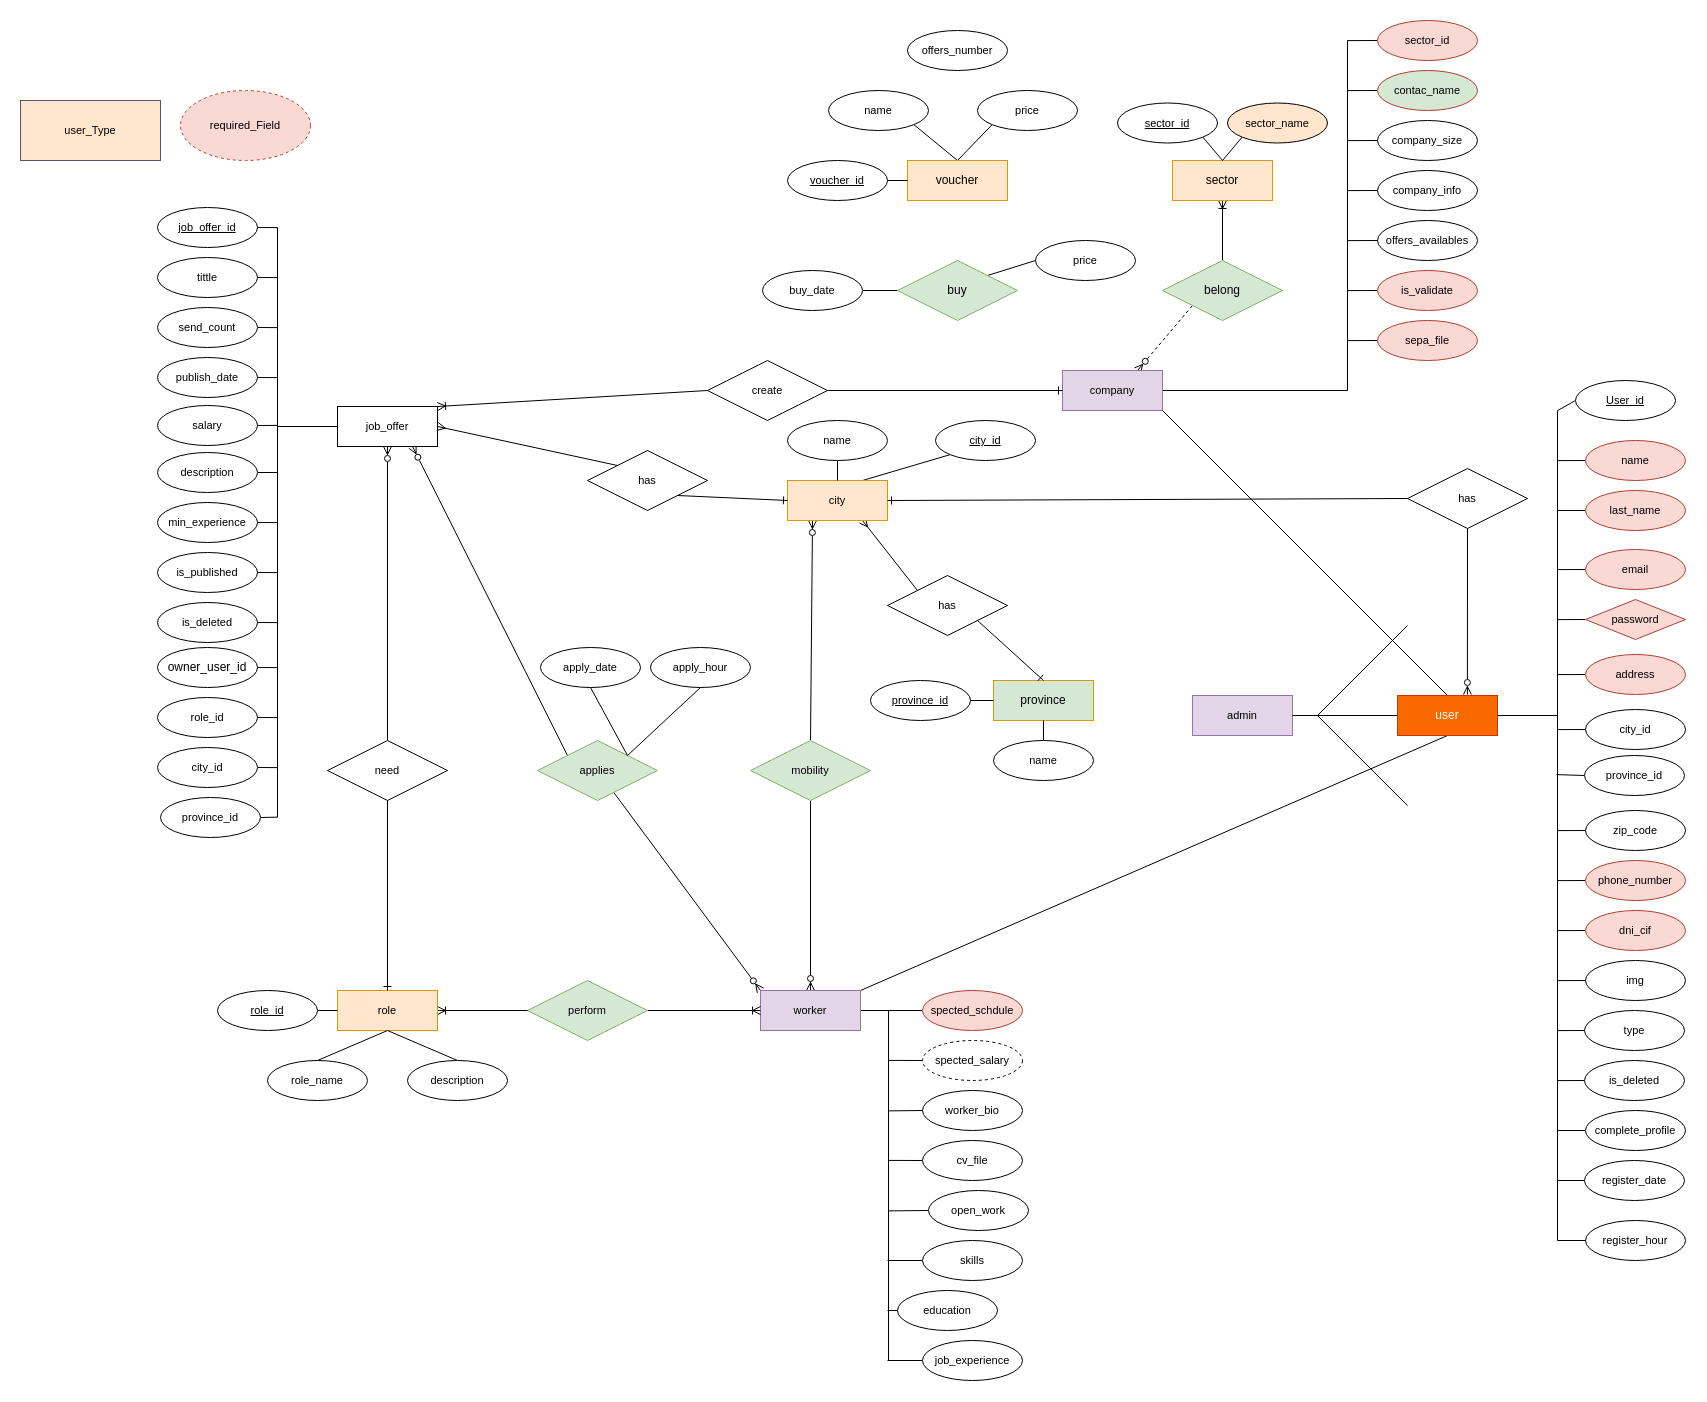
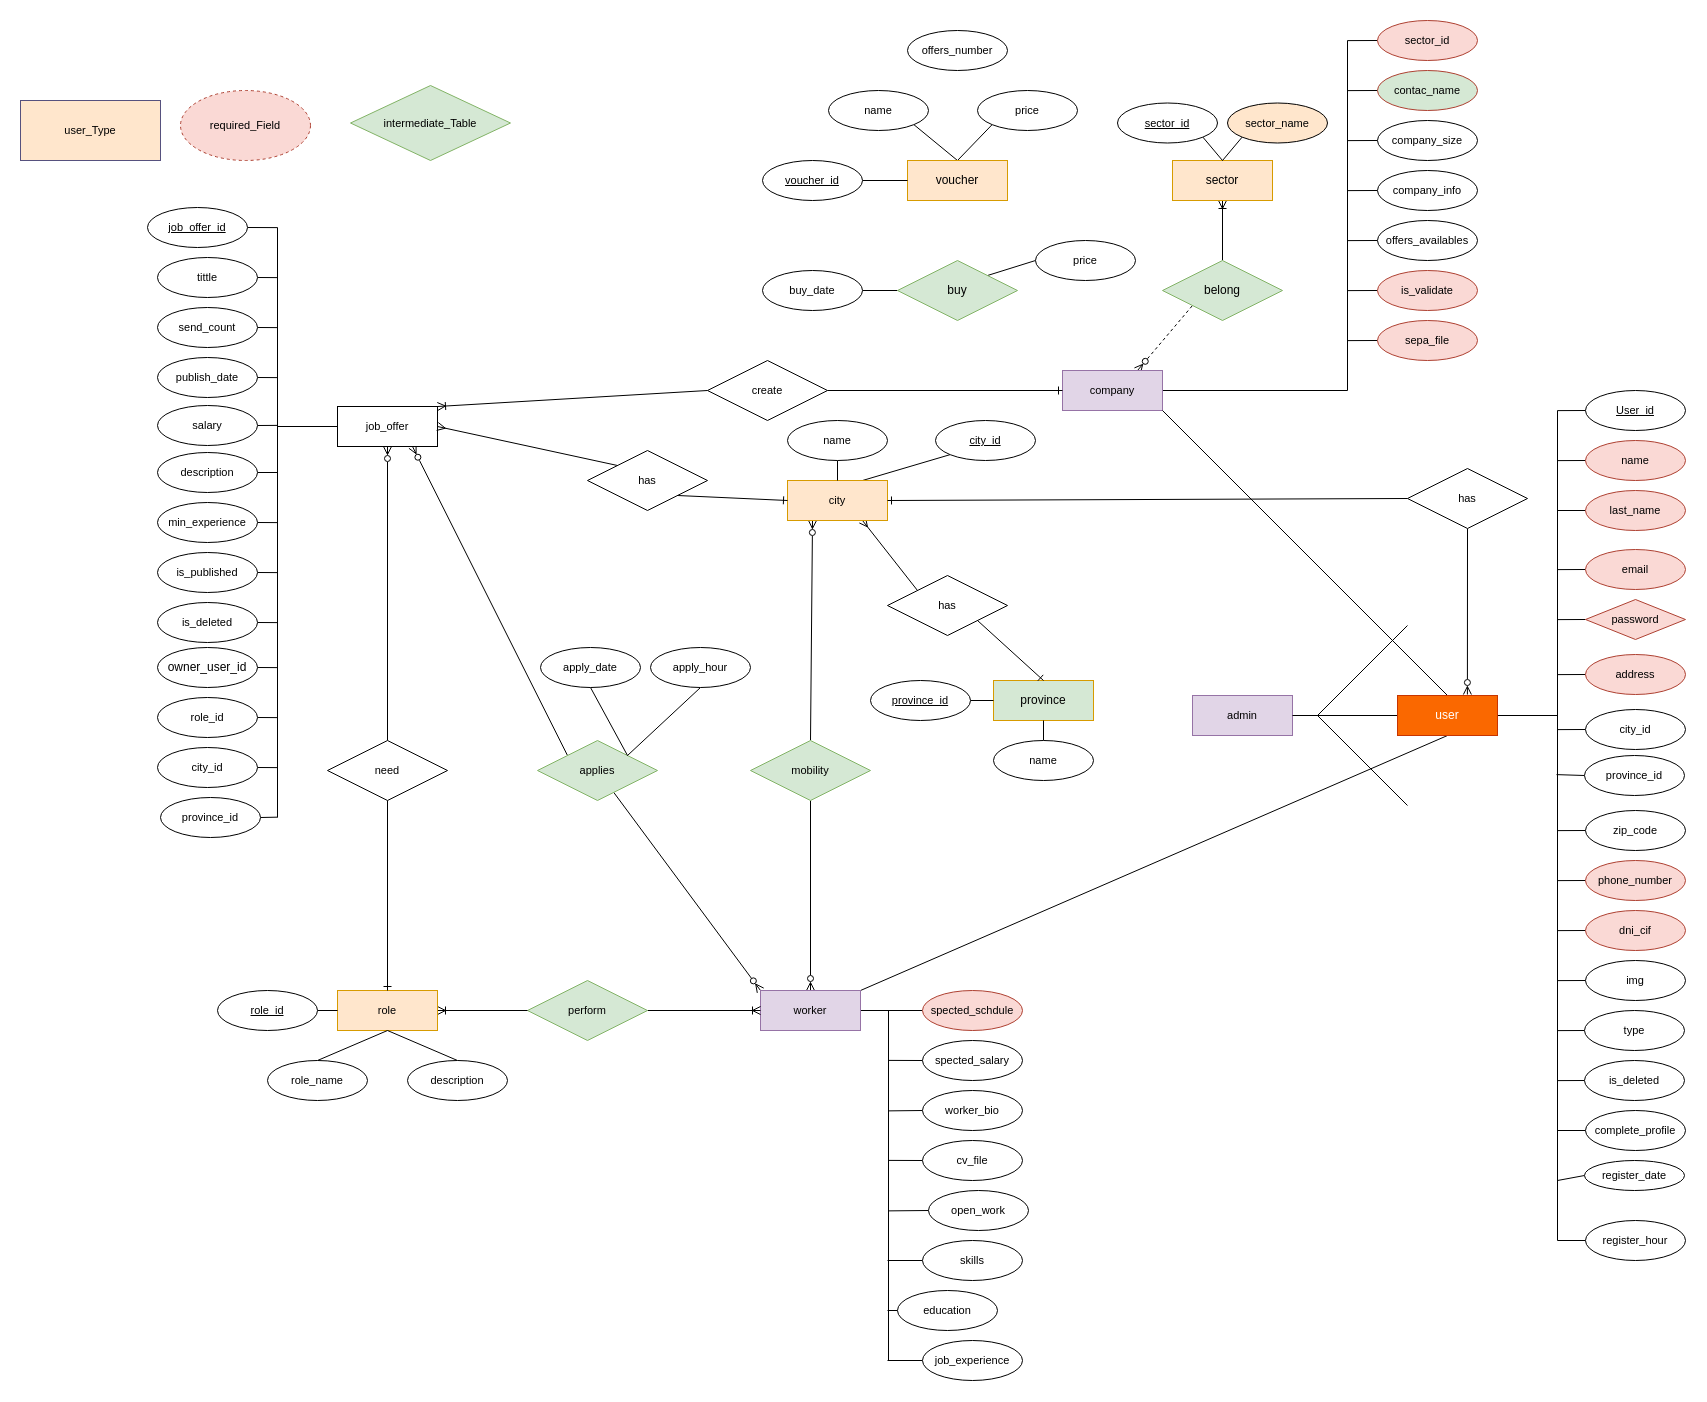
node "intermediate_Table": added
node "voucher_id": moved (838, 181) -> (813, 181)
node "job_offer_id": moved (208, 228) -> (198, 228)
node "User_id": moved (1626, 401) -> (1636, 411)
node "spected_salary": style dashed -> solid
node "register_date": size 100x40 -> 100x30
